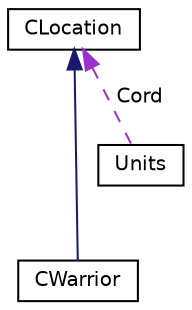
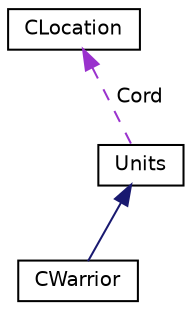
edge "CWarrior" -> "CLocation": now "CWarrior" -> "Units"
